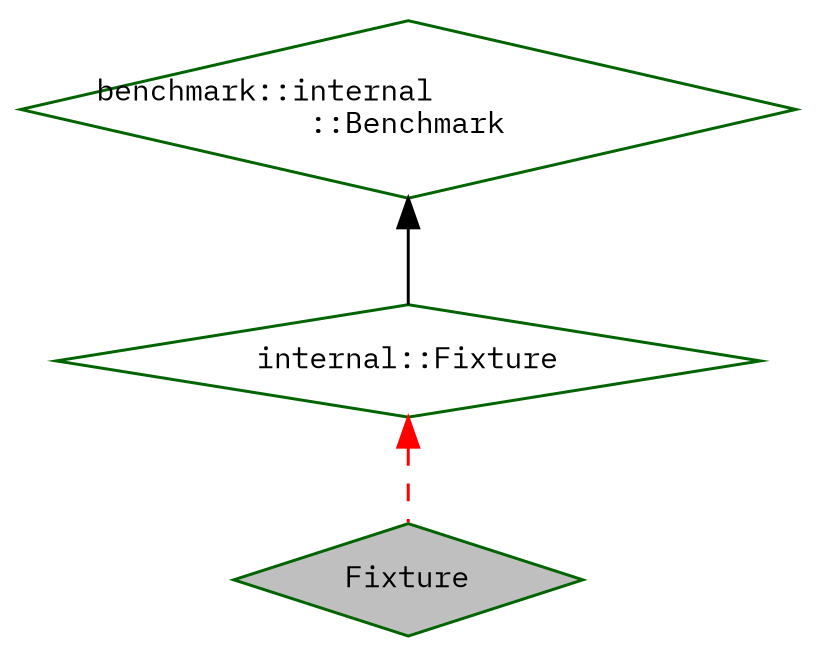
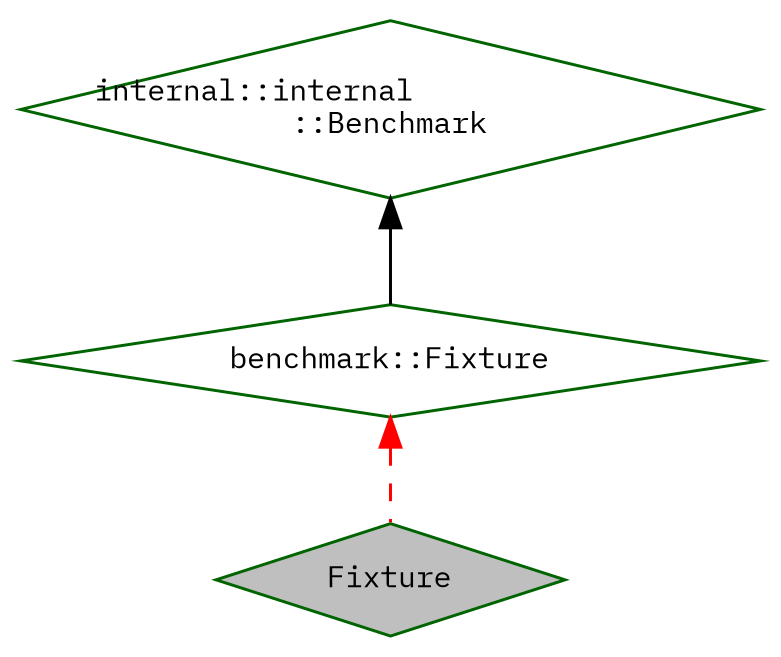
node "benchmark::internal ::Benchmark": label "benchmark::internal ::Benchmark" -> "internal::internal ::Benchmark"
node "internal::Fixture": label "internal::Fixture" -> "benchmark::Fixture"
